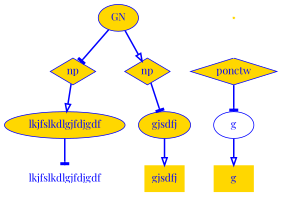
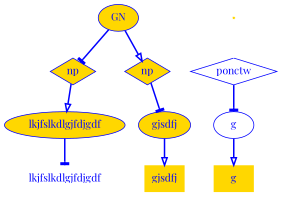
node "ponctw": fillcolor gold -> white
